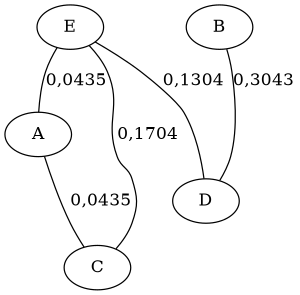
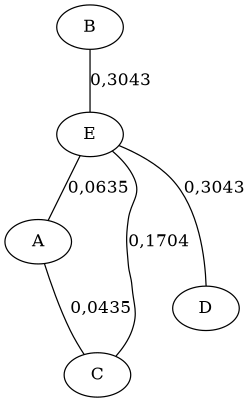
edge "E" -- "A": label "0,0435" -> "0,0635"
edge "E" -- "D": label "0,1304" -> "0,3043"
edge "B" -- "D": now "B" -- "E"
